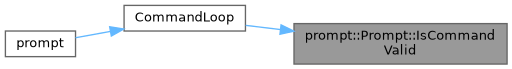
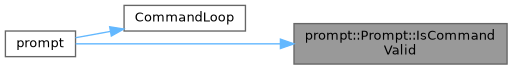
edge "CommandLoop" -> "prompt::Prompt::IsCommand Valid": now "prompt" -> "prompt::Prompt::IsCommand Valid"
